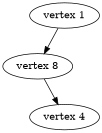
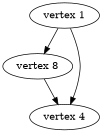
edge "vertex 1" -> "vertex 4": added
